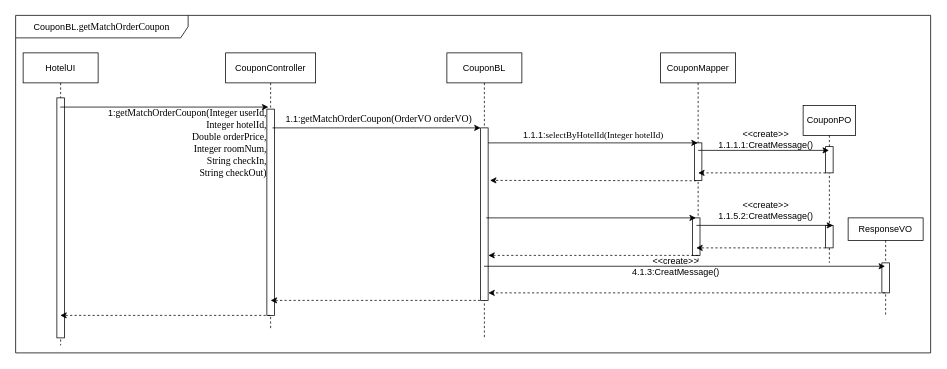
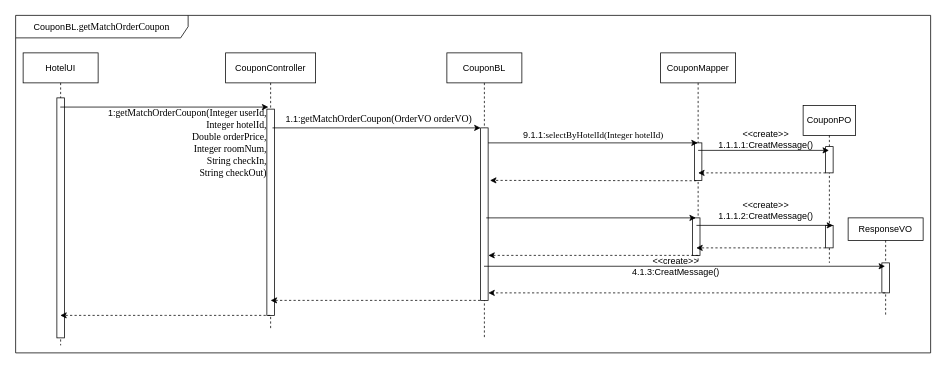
node "1.1.1:selectByHotelId(Integer hotelId)": label "1.1.1:selectByHotelId(Integer hotelId)" -> "9.1.1:selectByHotelId(Integer hotelId)"
node "<<create>> 1.1.5.2:CreatMessage()": label "<<create>> 1.1.5.2:CreatMessage()" -> "<<create>> 1.1.1.2:CreatMessage()"
